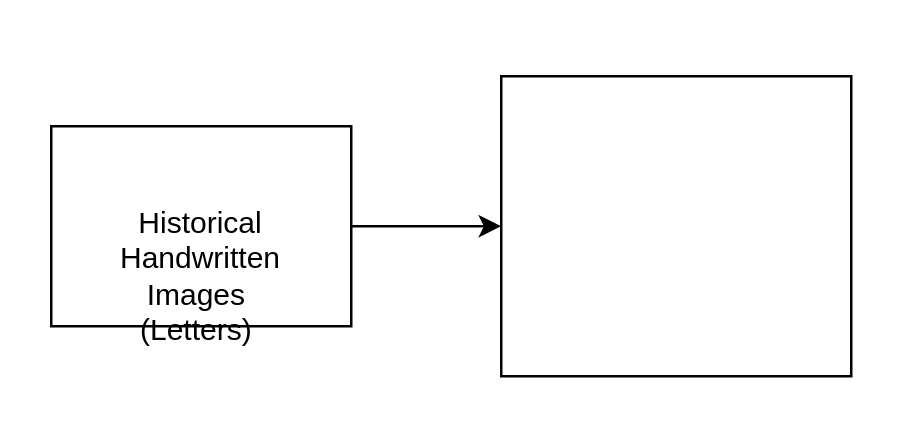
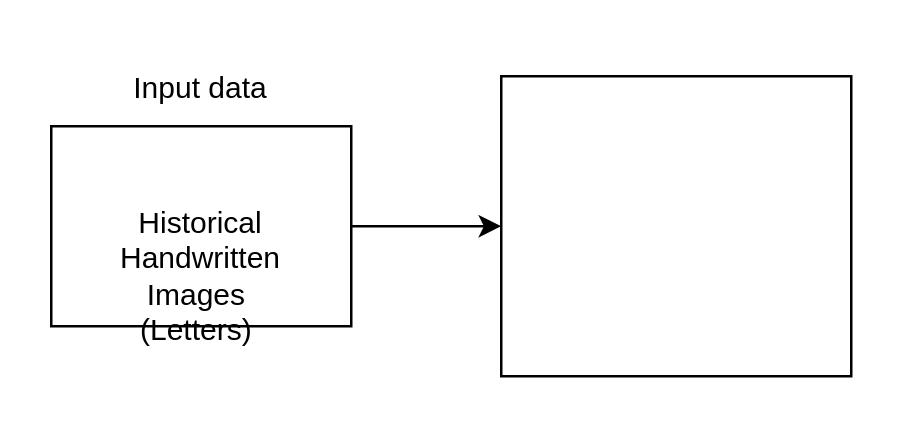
node "Input data": added
